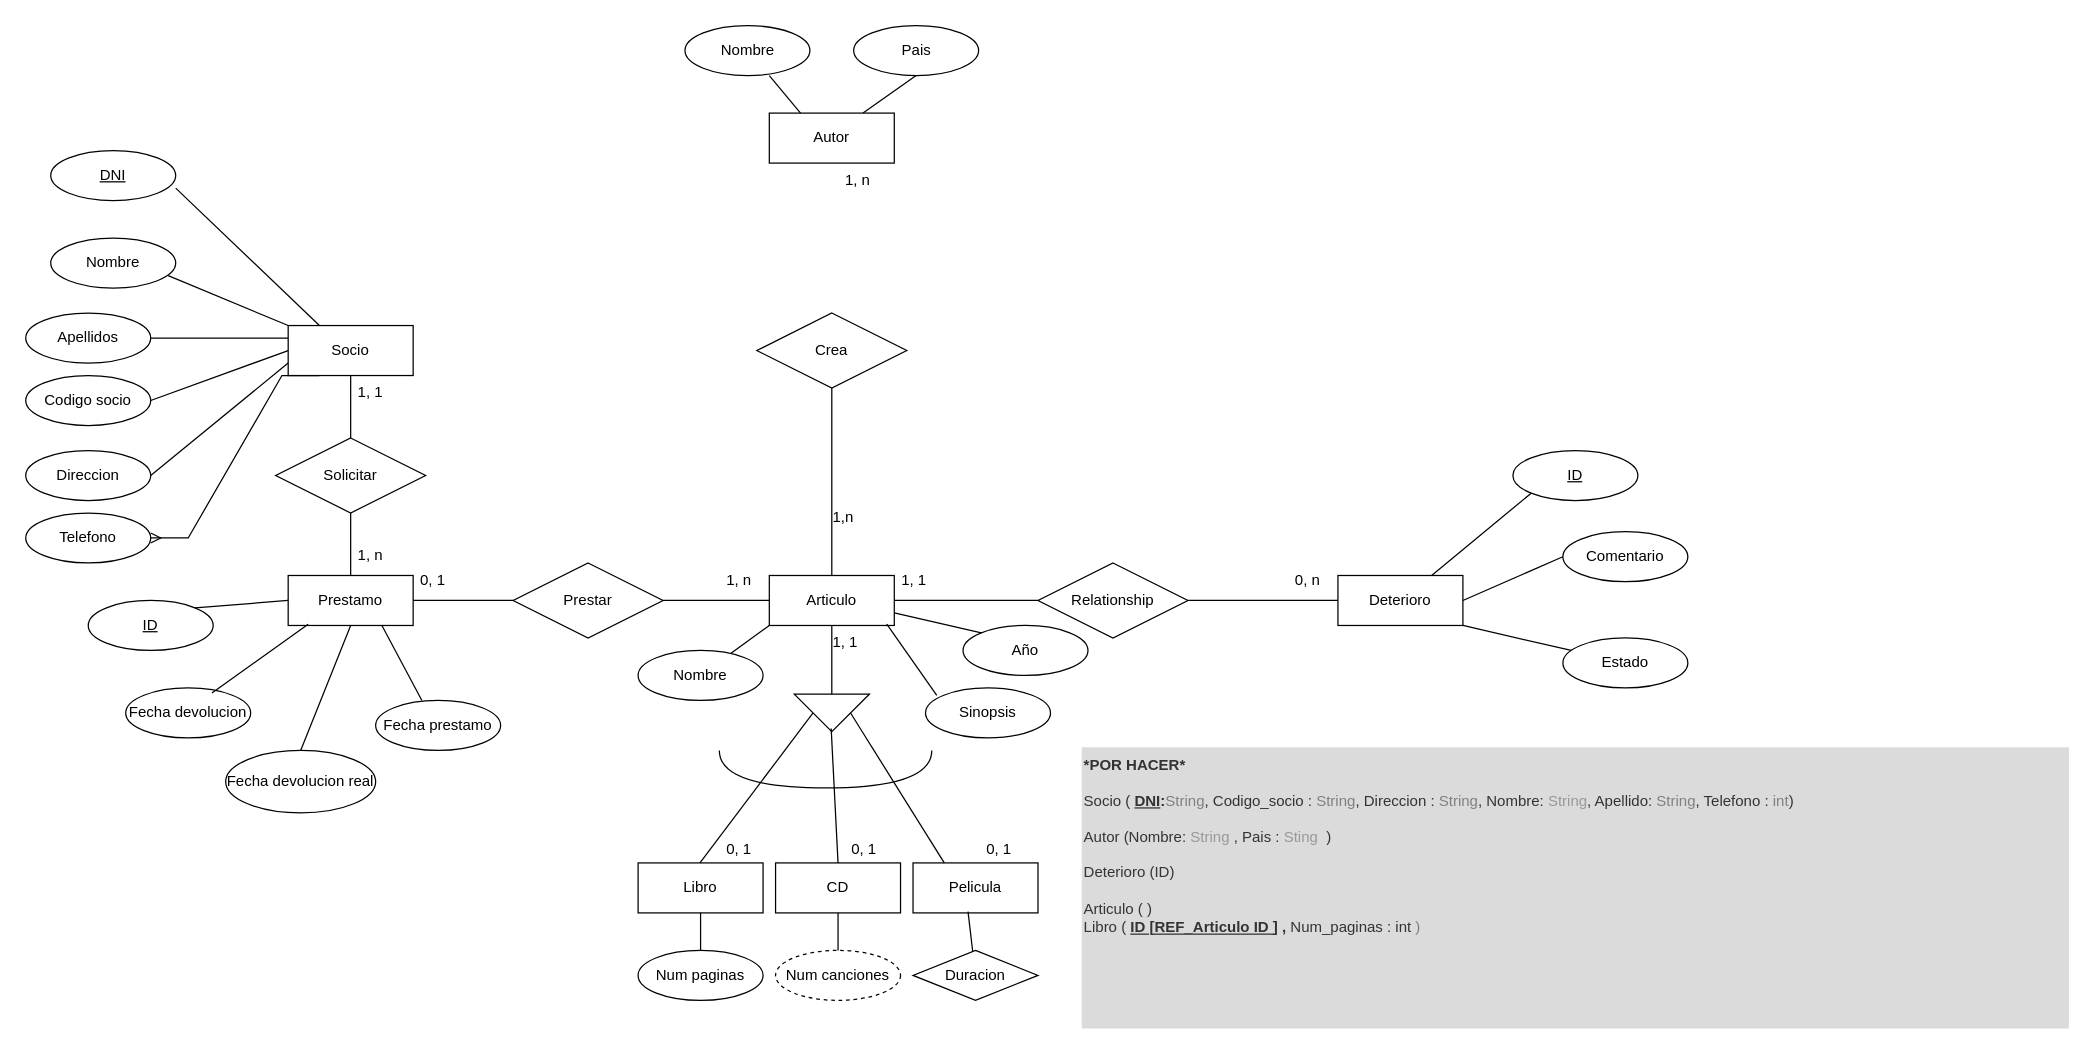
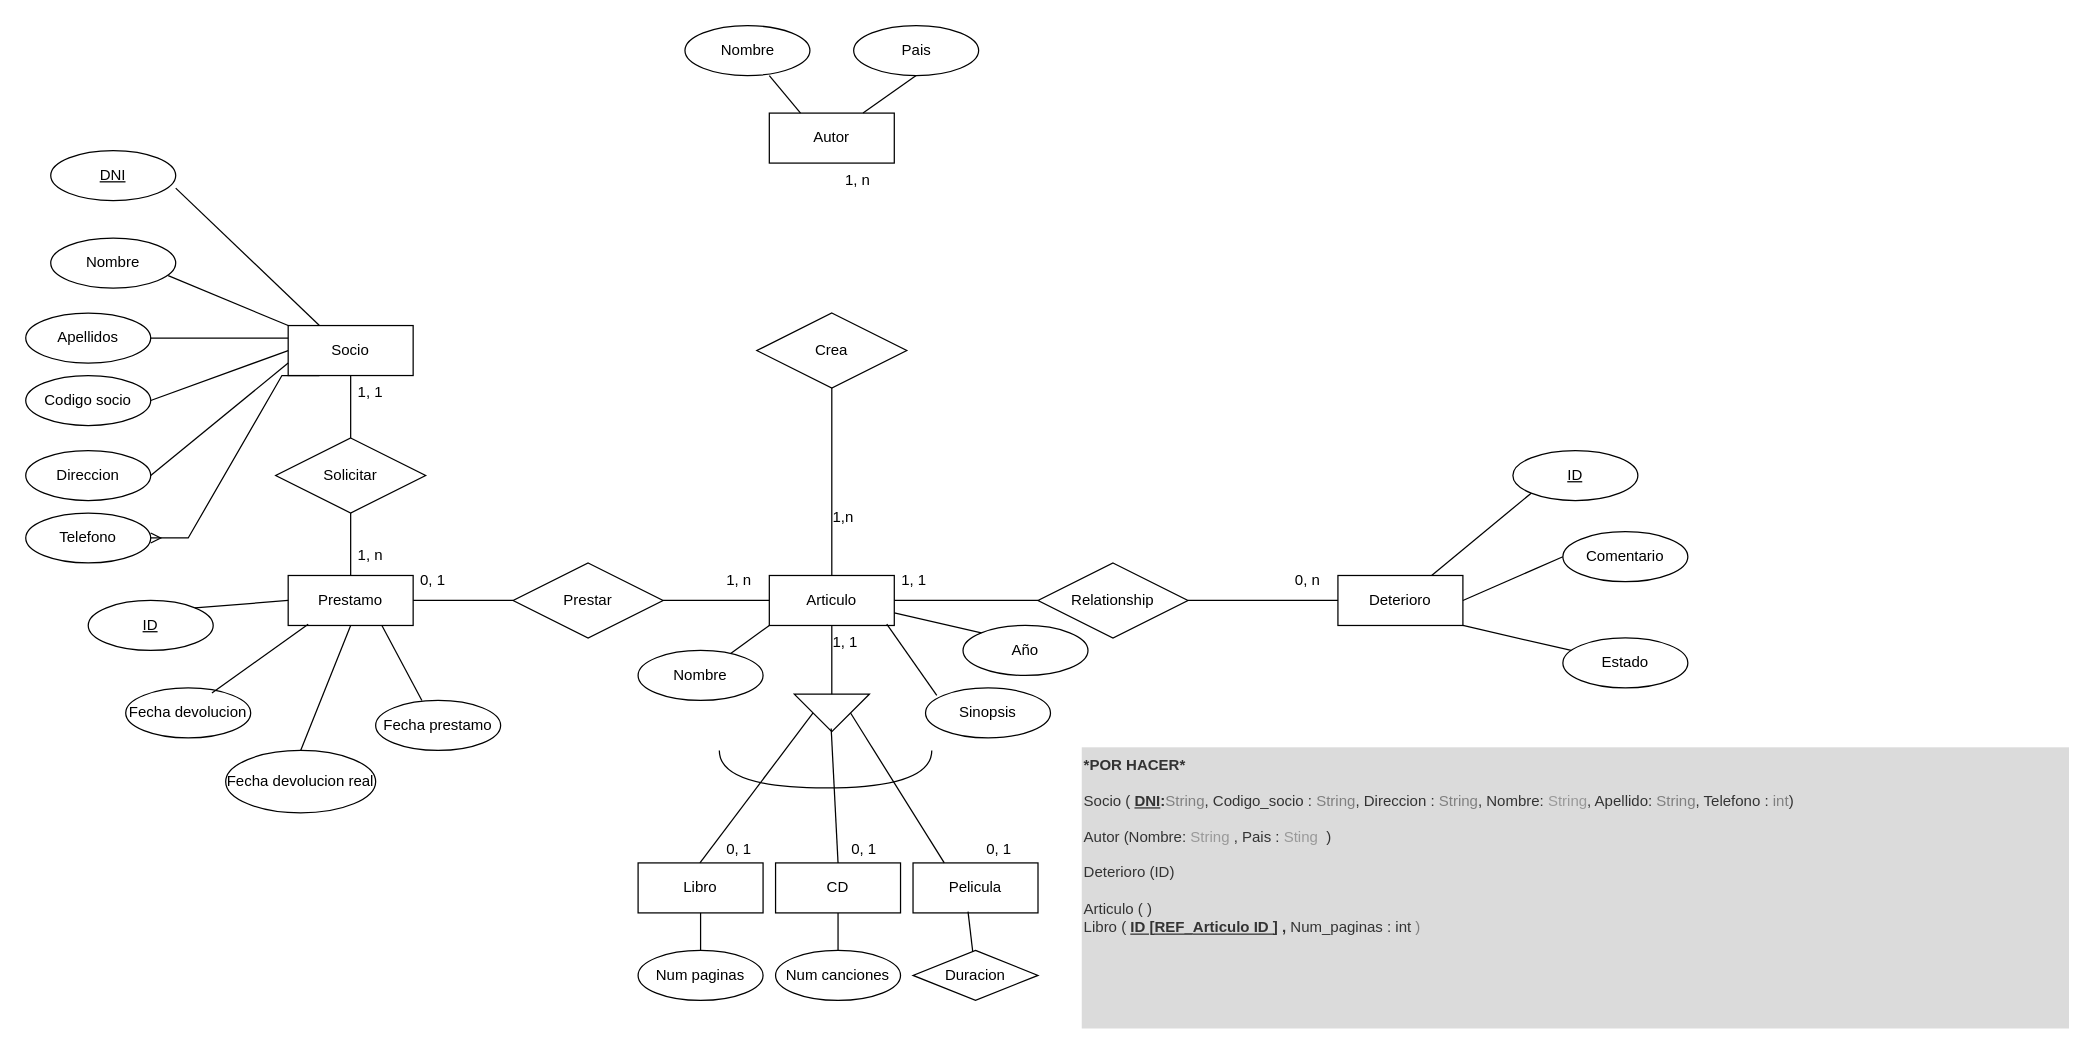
node "Num canciones": style dashed -> solid
